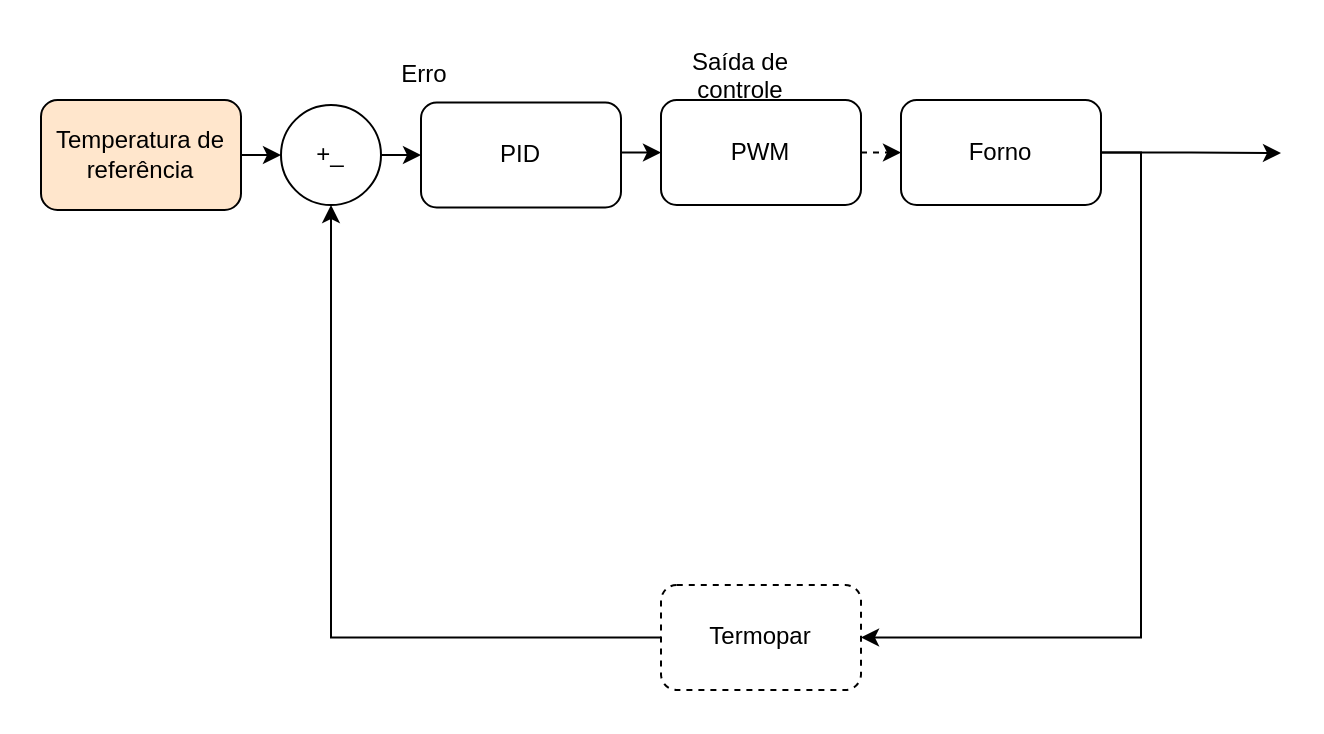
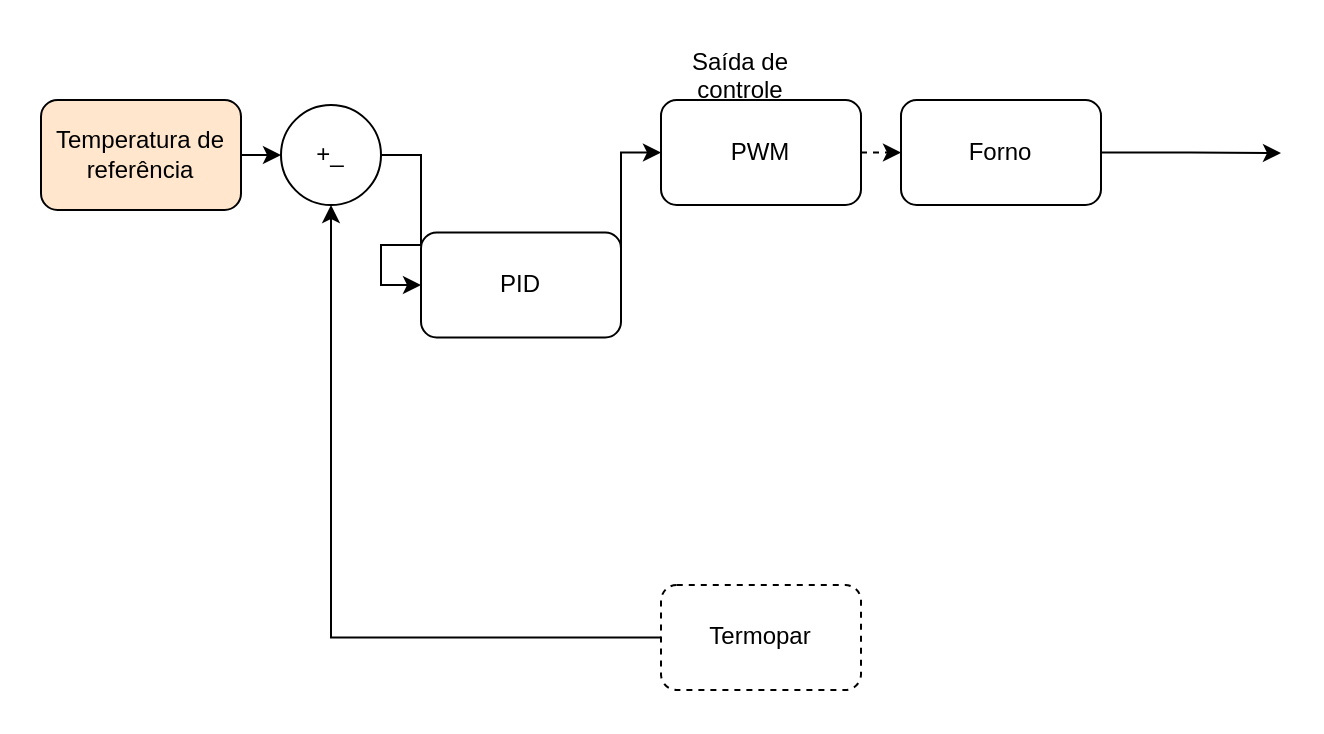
node "Erro": removed
node "PID": moved (521, 155) -> (521, 285)
edge "Forno" -> "Termopar": removed
